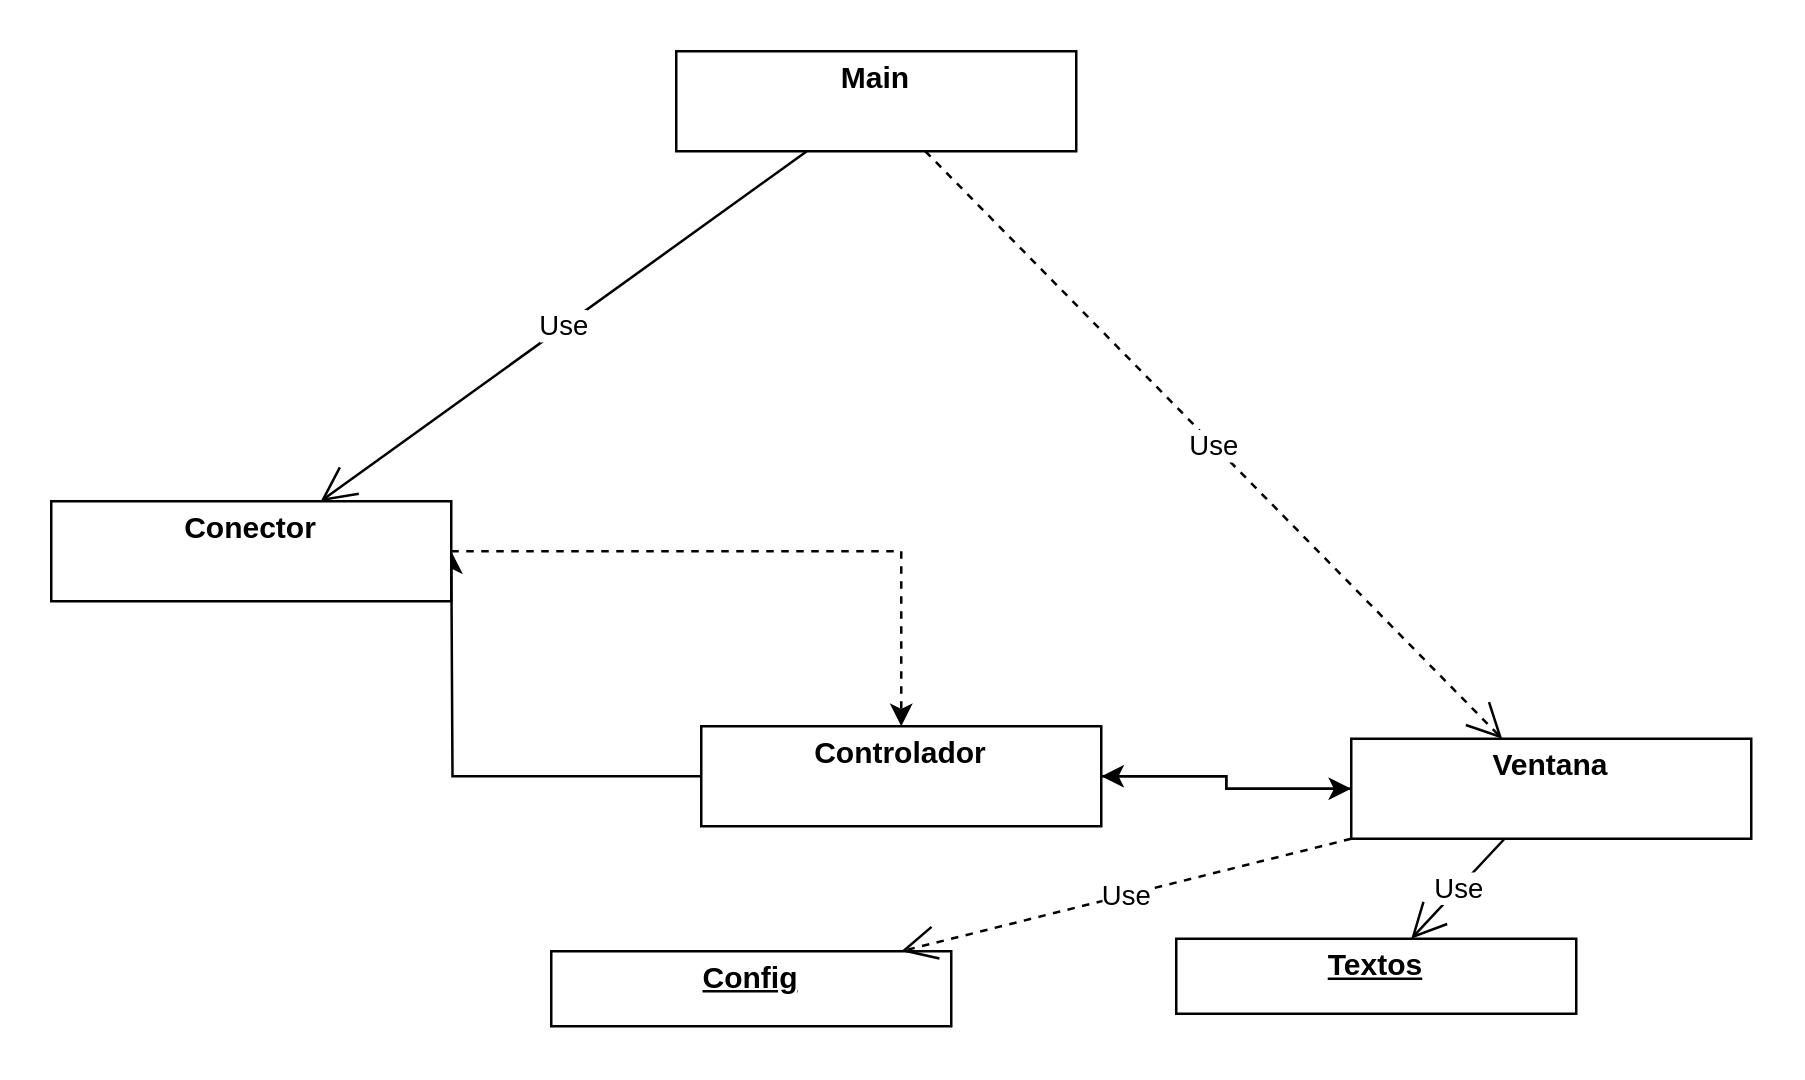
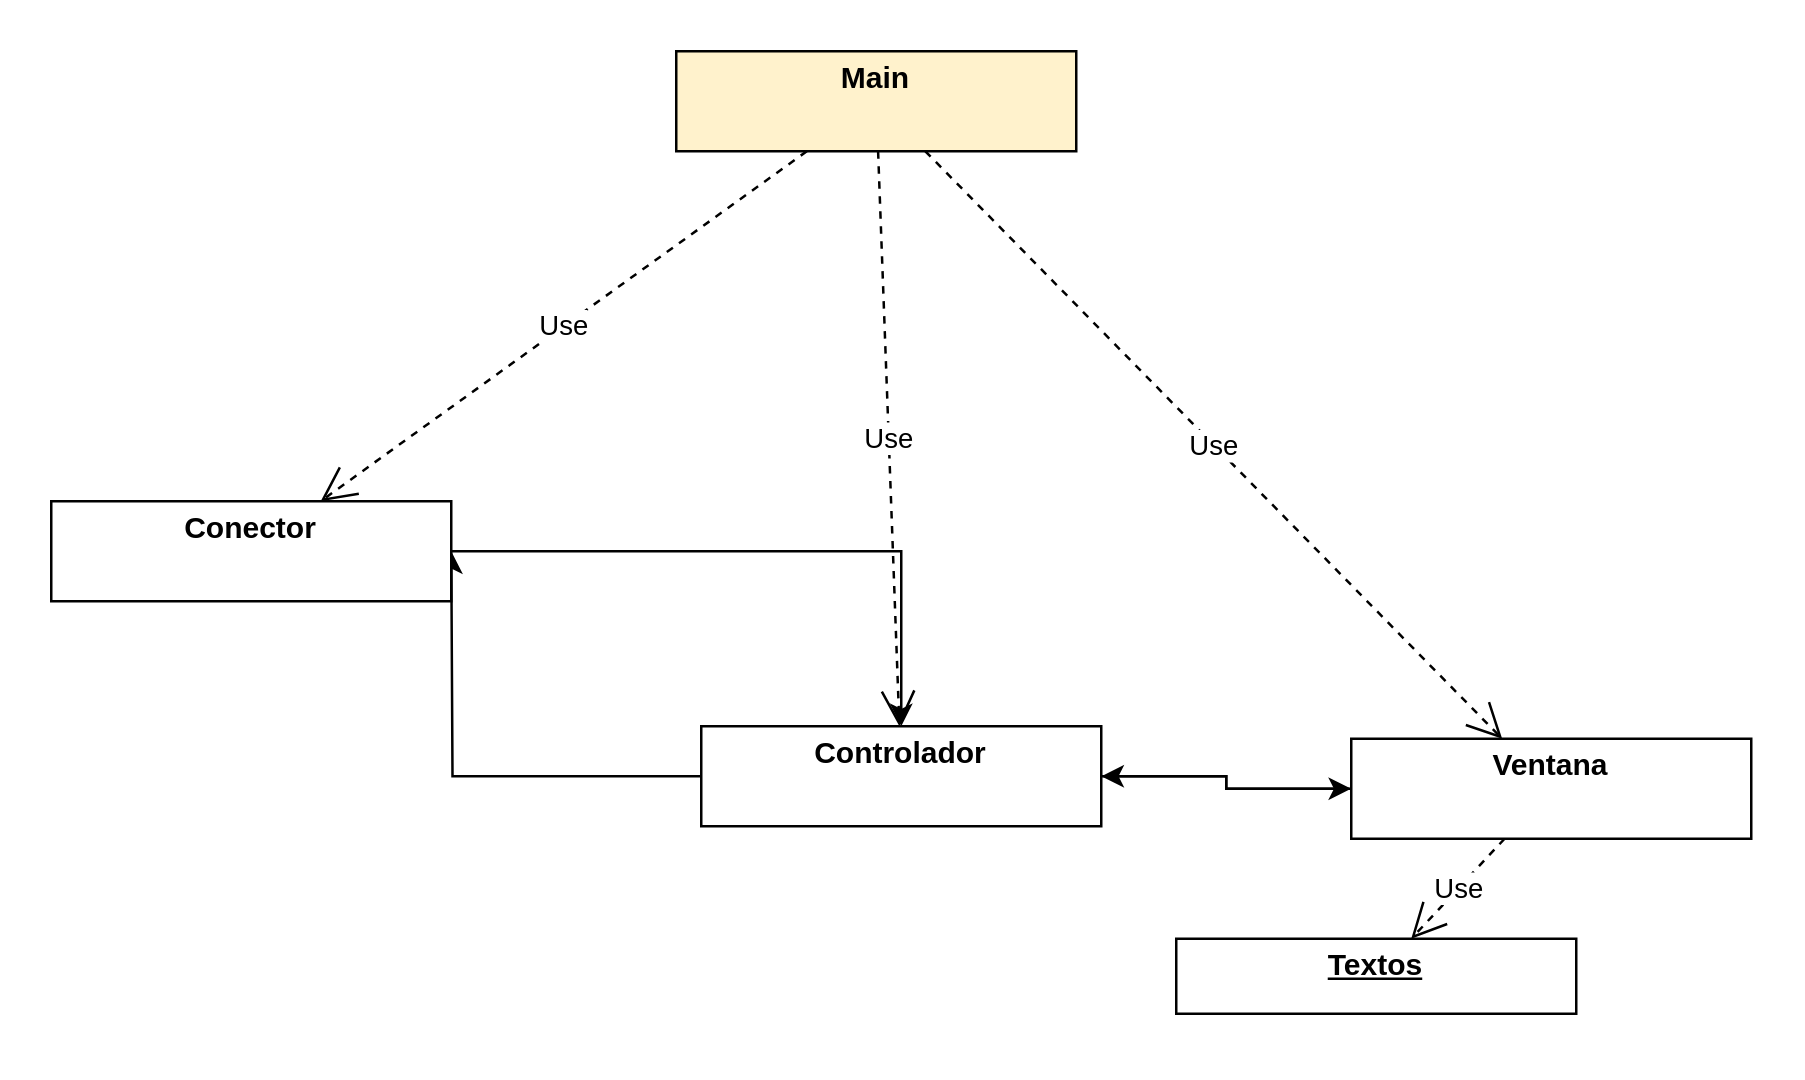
node "Main": fillcolor #ffffff -> #fff2cc
edge "Main" -> "Conector": style solid -> dashed
edge "Main" -> "Controlador": added, label "Use"
edge "Conector" -> "Controlador": style dashed -> solid
edge "Ventana" -> "Textos": style solid -> dashed
edge "Ventana" -> "Config": removed, label "Use"
node "Config": removed
